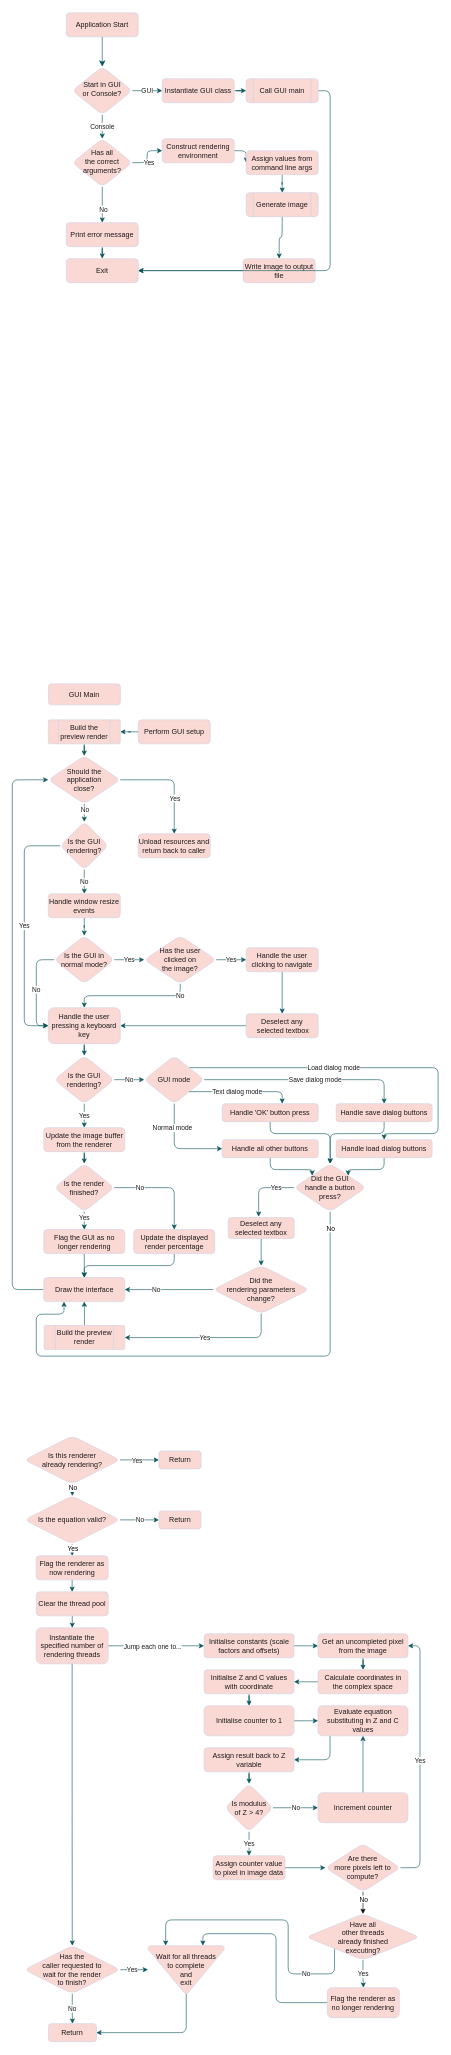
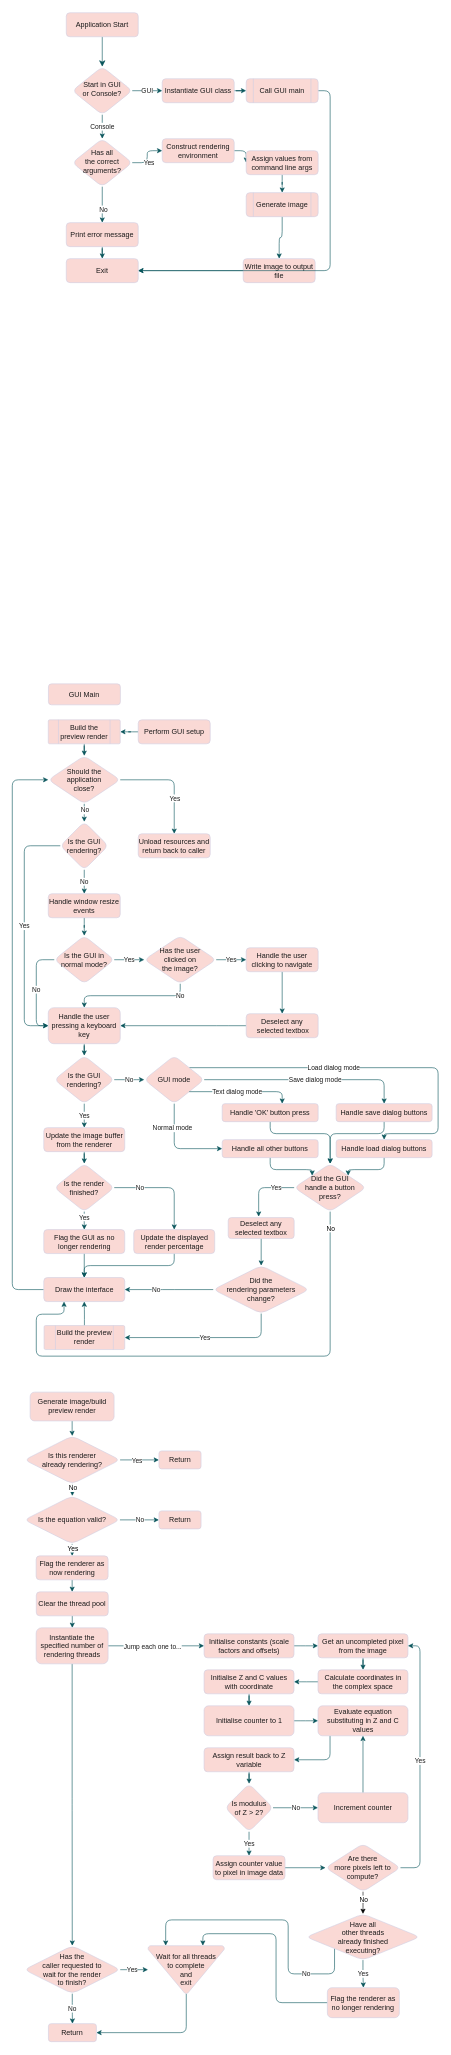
node "Generate image/build preview render": added
edge "Generate image/build preview render" -> "Is this renderer already rendering?": added
node "Is modulus of Z > 4?": label "Is modulus of Z > 4?" -> "Is modulus of Z > 2?"
